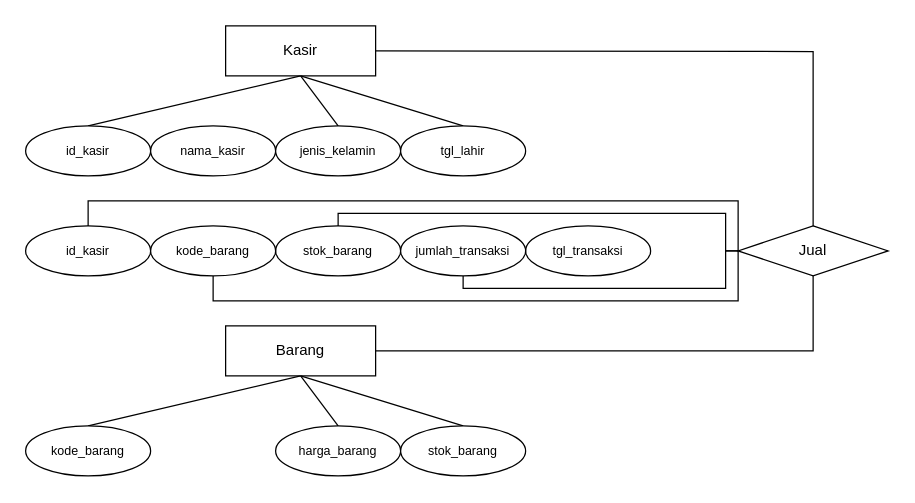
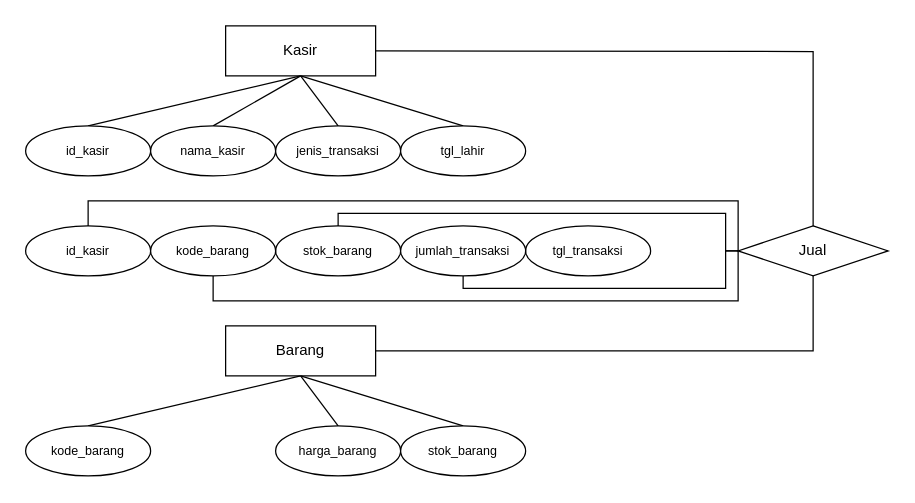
edge "Kasir" -- "nama_kasir": added
node "jenis_kelamin": label "jenis_kelamin" -> "jenis_transaksi"
